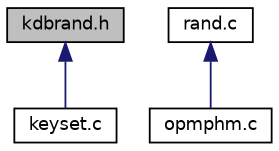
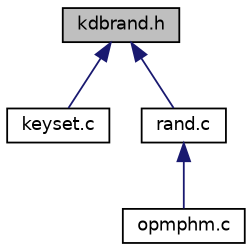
edge "rand.c" -> "kdbrand.h": added
